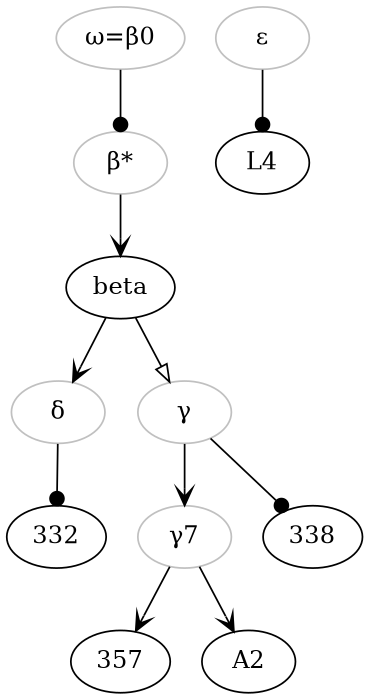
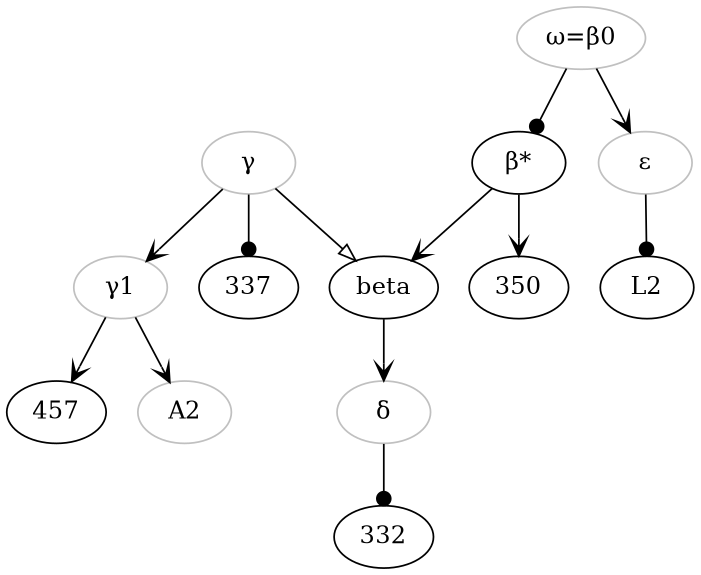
edge "ω=β0" -> "ε": added
node "β*": color grey -> black
node "L4": label "L4" -> "L2"
node "350": added
edge "beta" -> "γ": reversed
node "γ7": label "γ7" -> "γ1"
node "338": label "338" -> "337"
node "357": label "357" -> "457"
node "A2": color black -> grey
